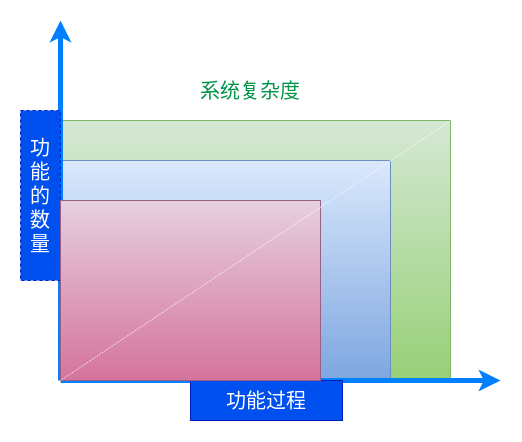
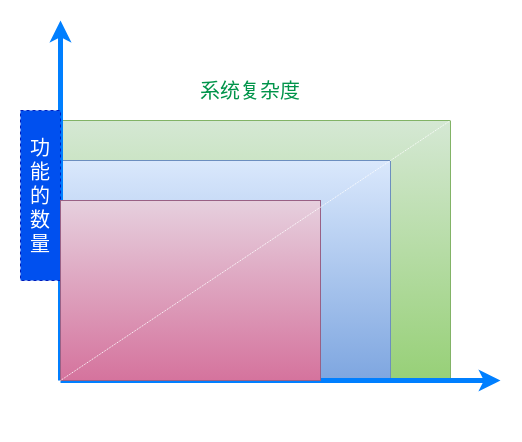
node "功能过程": removed
